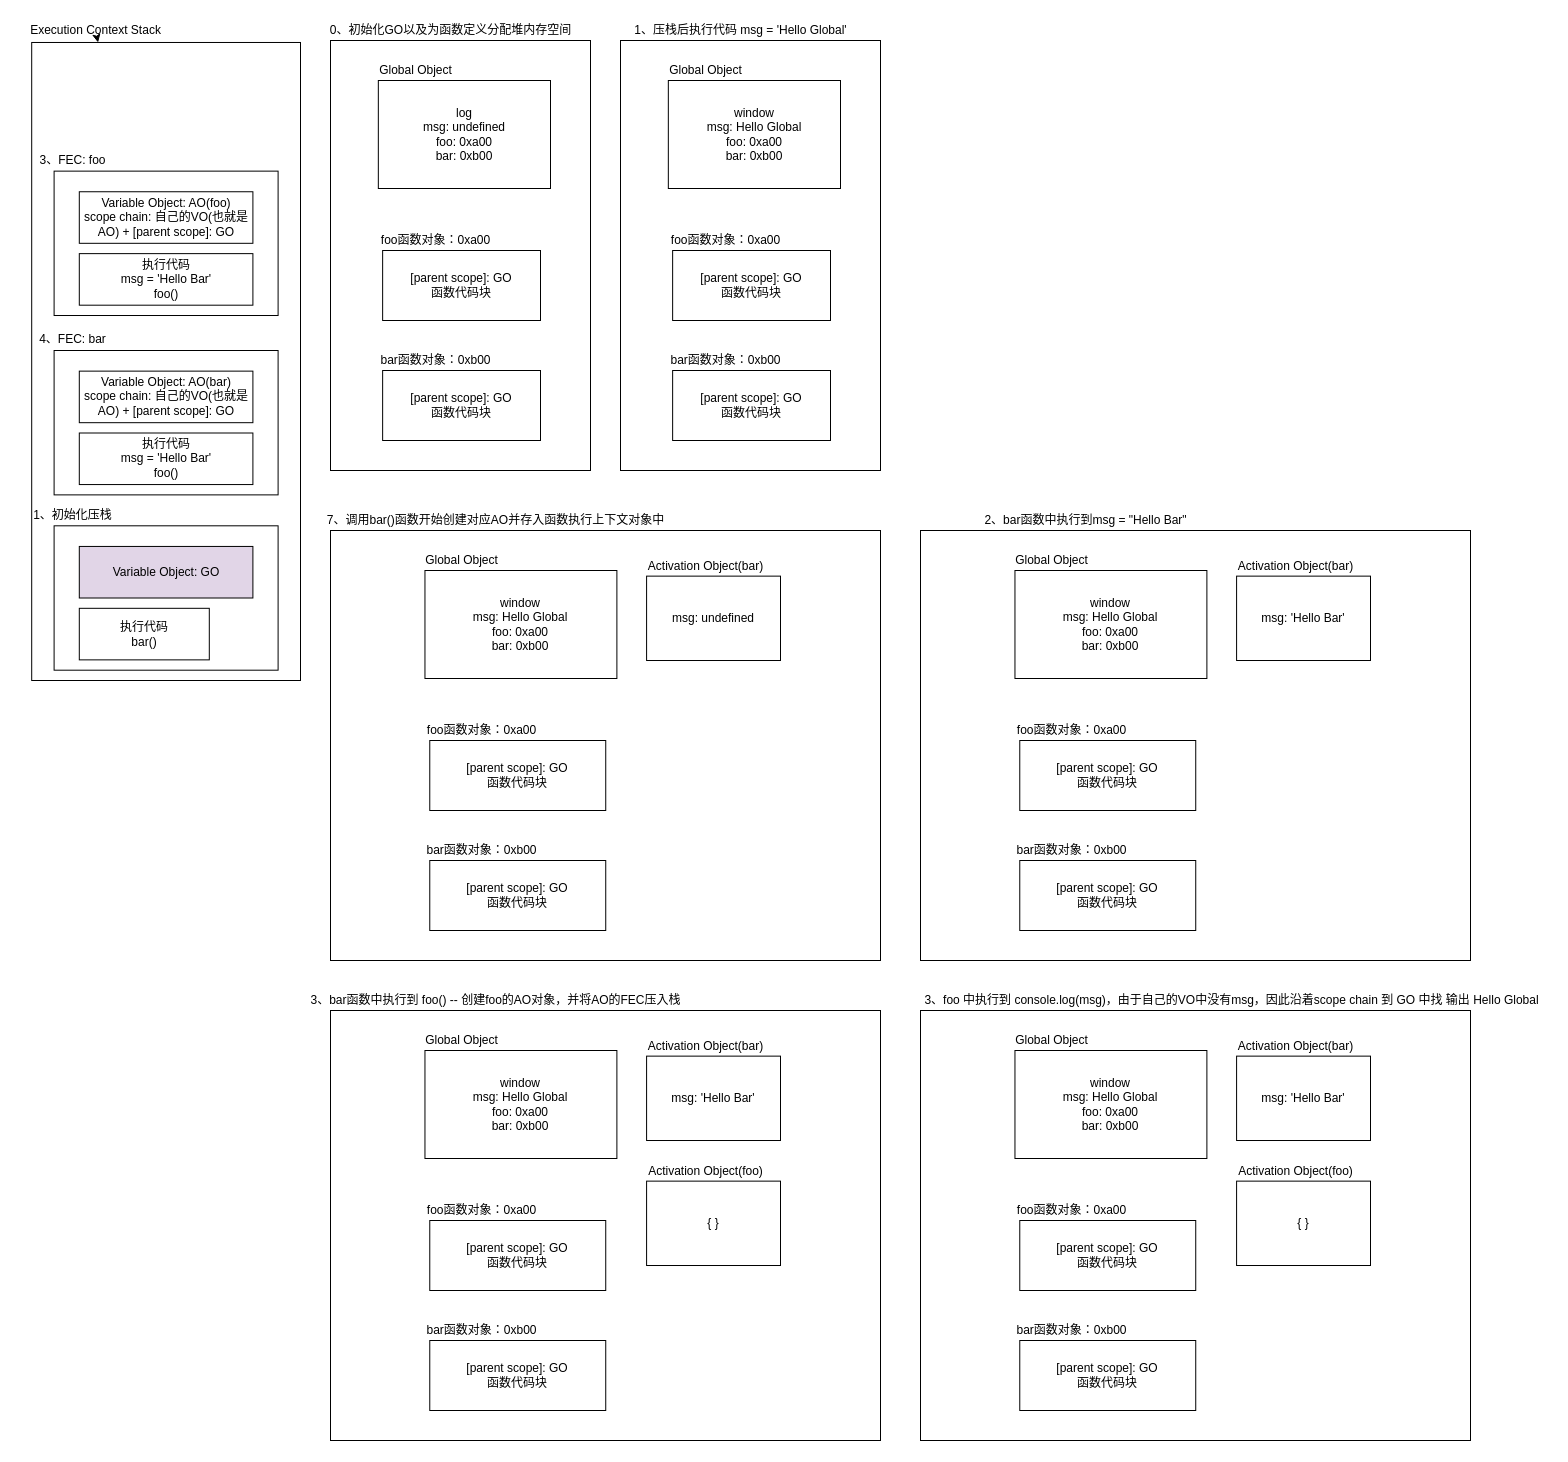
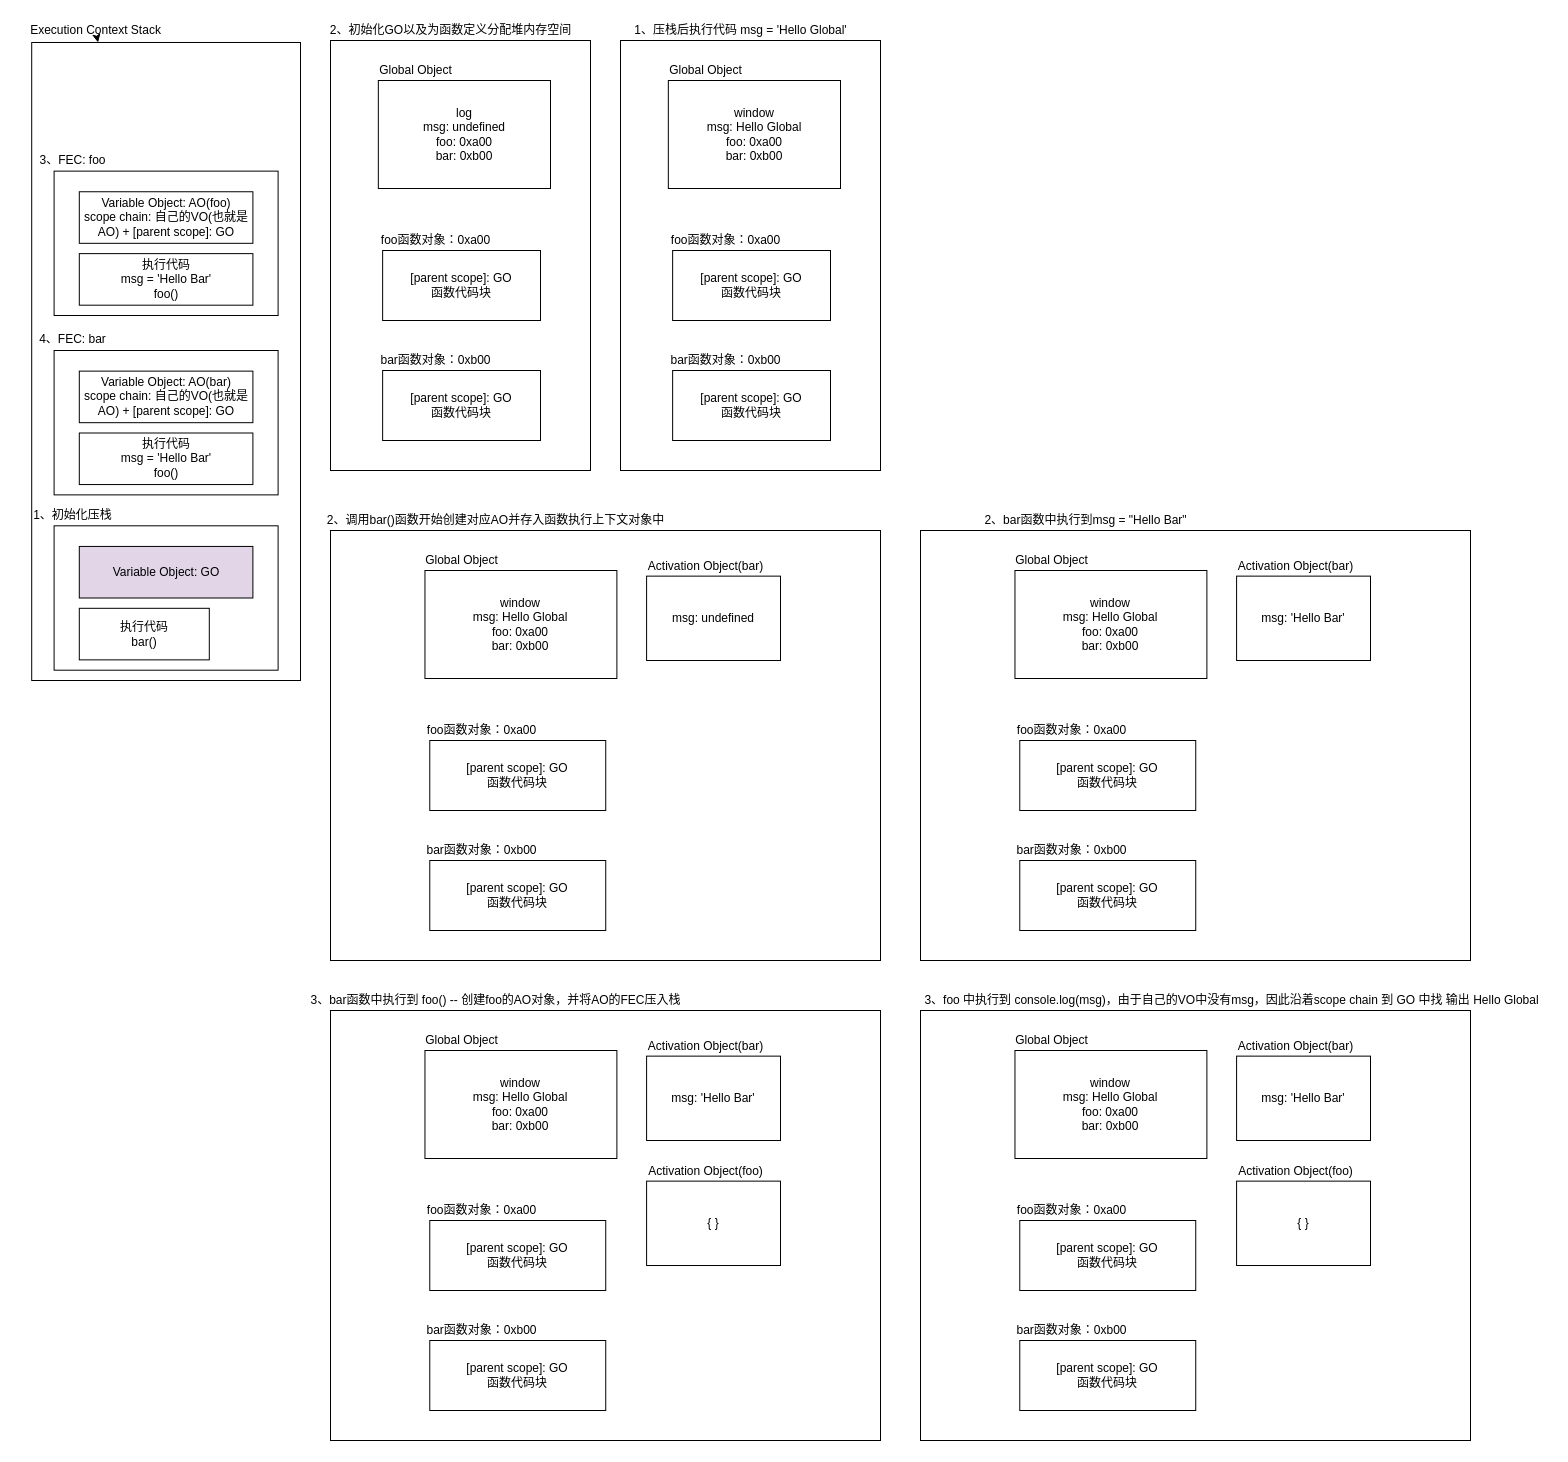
node "0、初始化GO以及为函数定义分配堆内存空间": label "0、初始化GO以及为函数定义分配堆内存空间" -> "2、初始化GO以及为函数定义分配堆内存空间"
node "7、调用bar()函数开始创建对应AO并存入函数执行上下文对象中": label "7、调用bar()函数开始创建对应AO并存入函数执行上下文对象中" -> "2、调用bar()函数开始创建对应AO并存入函数执行上下文对象中"
